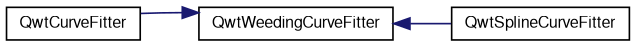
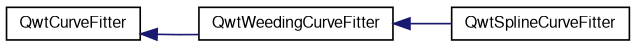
edge "QwtCurveFitter" -> "QwtWeedingCurveFitter": reversed
